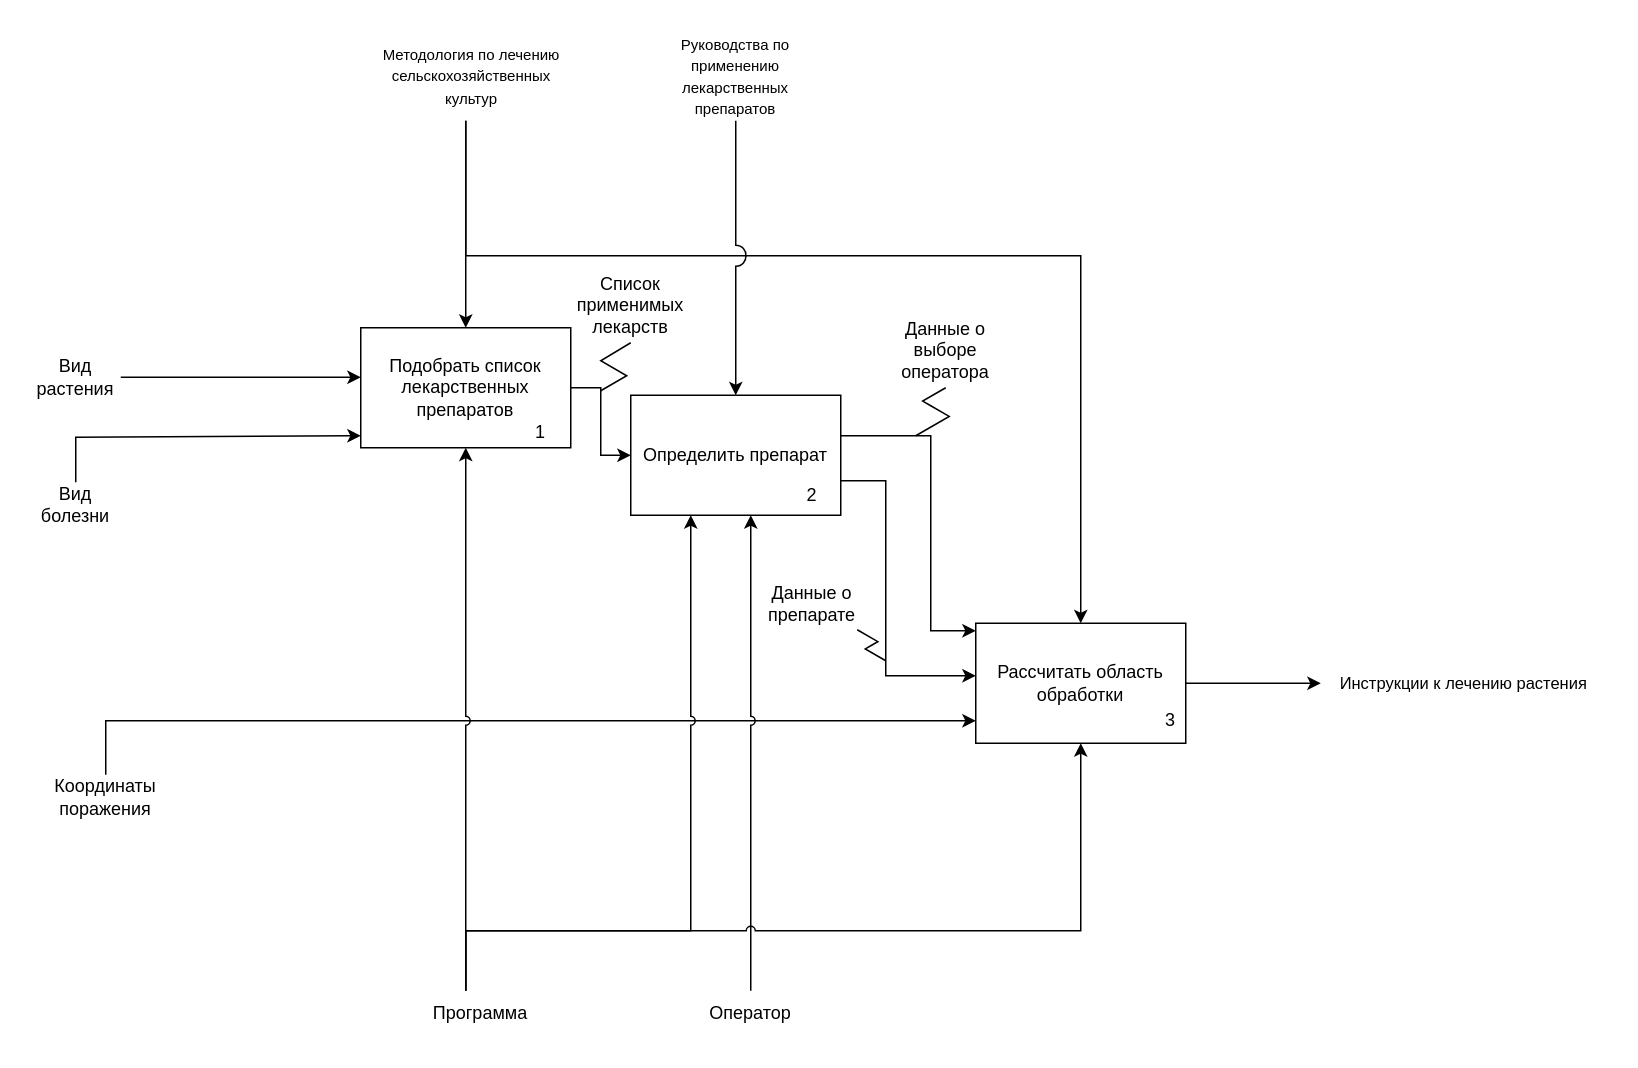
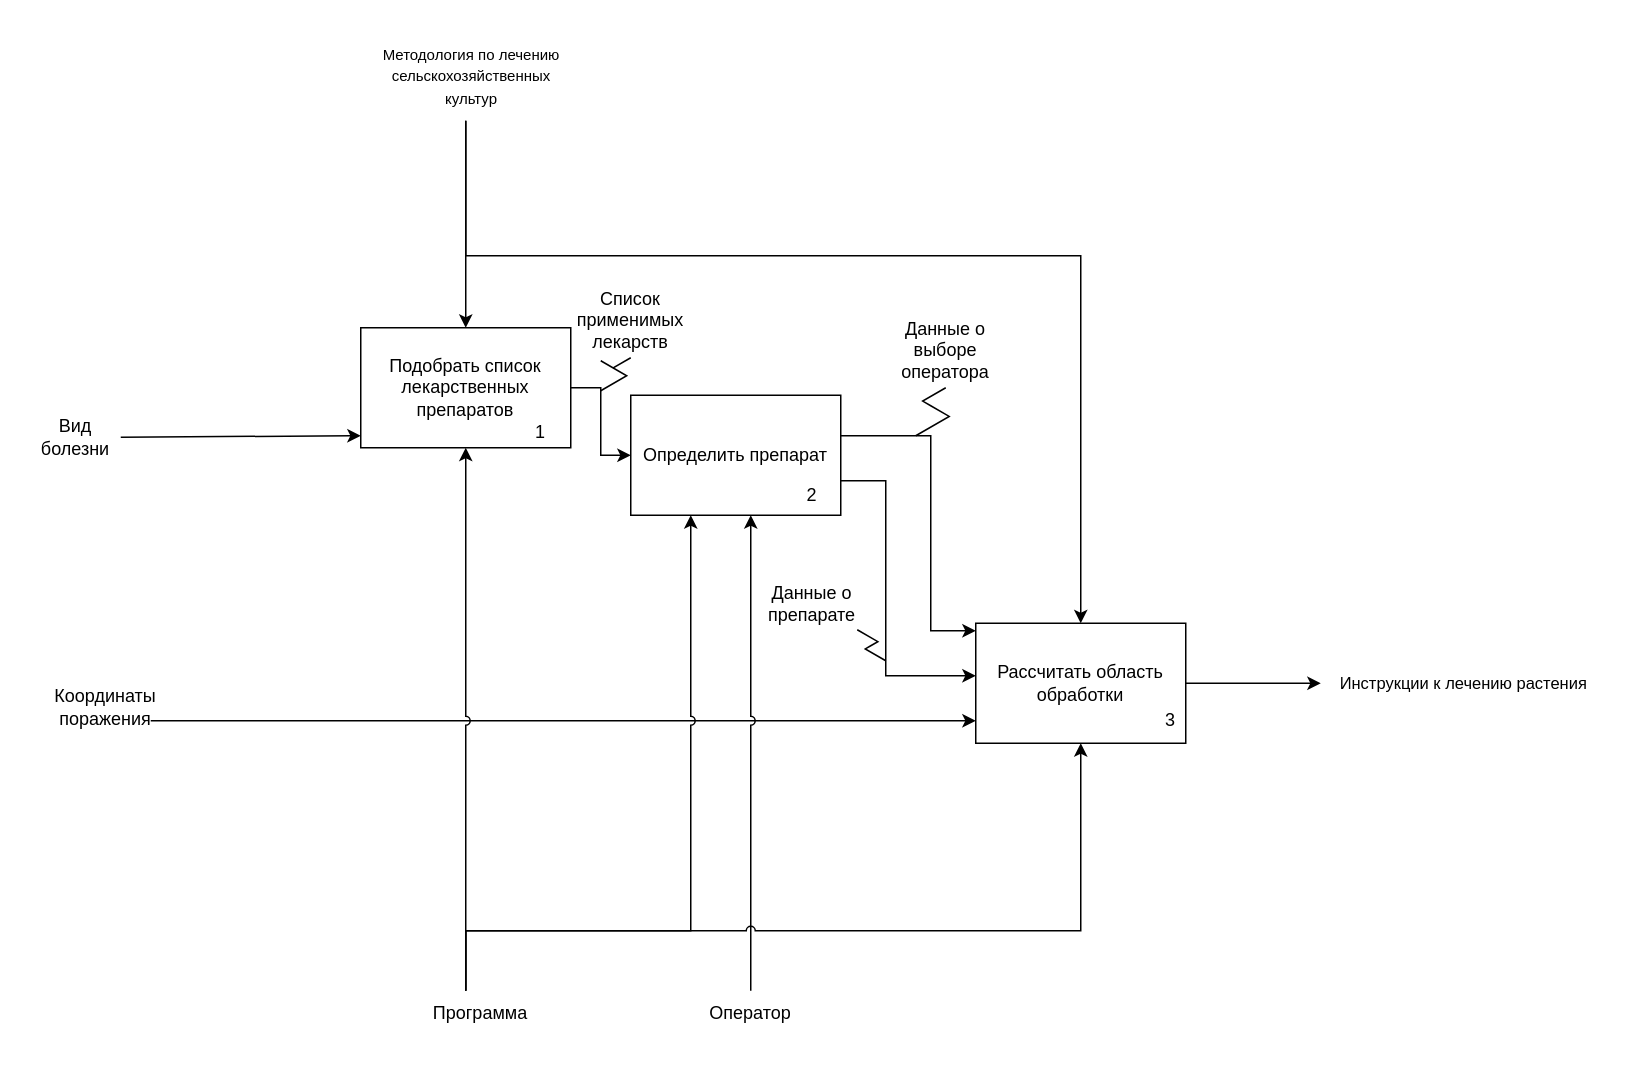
node "Руководства по применению лекарственных препаратов": removed
edge "Руководства по применению лекарственных препаратов" -> "Определить препарат": removed
node "Список применимых лекарств": moved (631, 305) -> (631, 320)
node "Вид растения": removed
edge "Вид растения" -> "Подобрать список лекарственных препаратов": removed
node "Вид болезни": moved (76, 505) -> (76, 437)
node "Координаты поражения": moved (106, 797) -> (106, 707)
